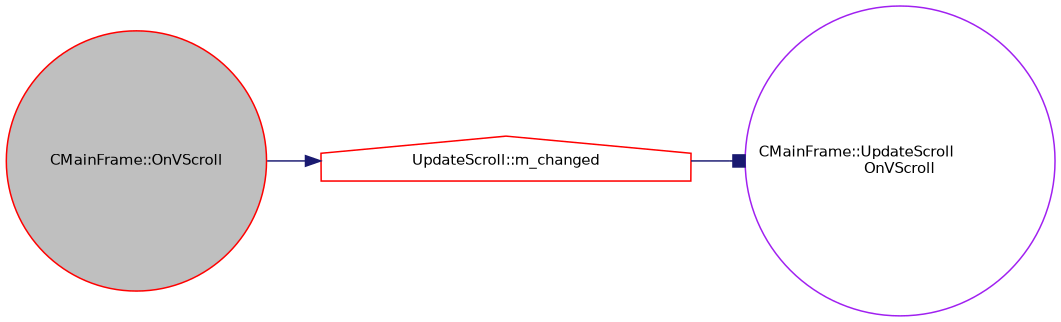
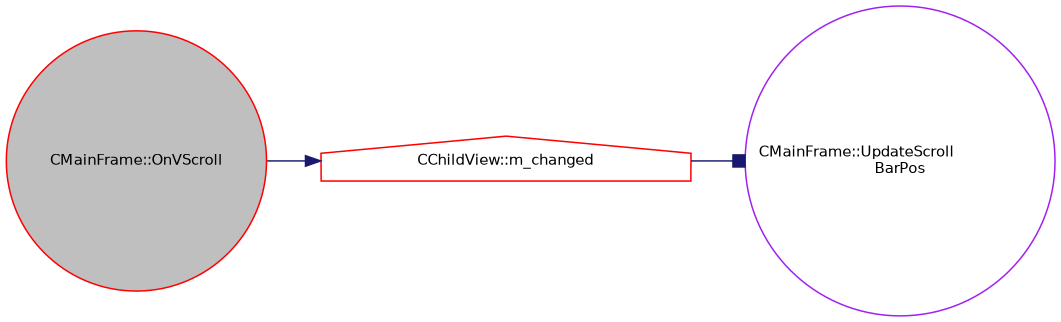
node "UpdateScroll::m_changed": label "UpdateScroll::m_changed" -> "CChildView::m_changed"
node "CMainFrame::UpdateScroll OnVScroll": label "CMainFrame::UpdateScroll OnVScroll" -> "CMainFrame::UpdateScroll BarPos"
